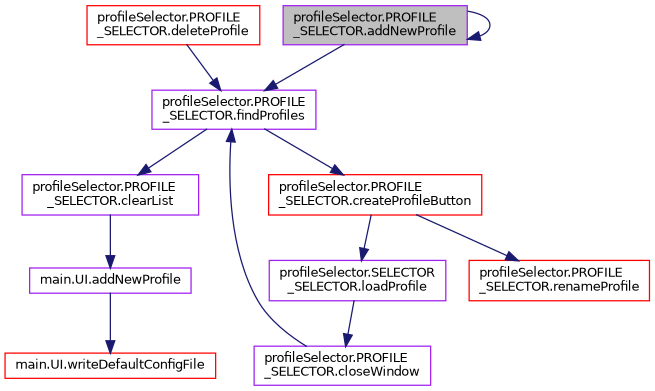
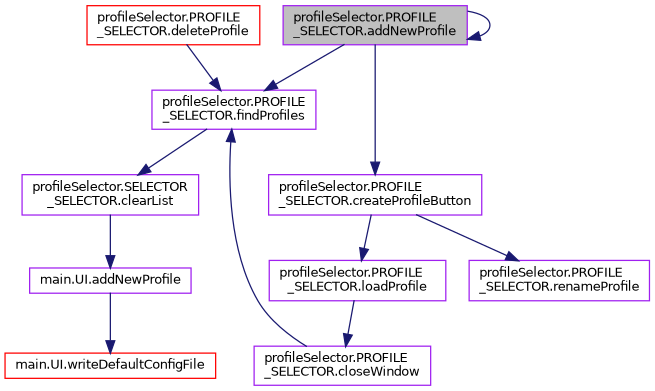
edge "profileSelector.PROFILE _SELECTOR.findProfiles" -> "profileSelector.PROFILE _SELECTOR.createProfileButton": now "profileSelector.PROFILE _SELECTOR.addNewProfile" -> "profileSelector.PROFILE _SELECTOR.createProfileButton"
node "profileSelector.PROFILE _SELECTOR.clearList": label "profileSelector.PROFILE _SELECTOR.clearList" -> "profileSelector.SELECTOR _SELECTOR.clearList"
node "profileSelector.PROFILE _SELECTOR.createProfileButton": color red -> purple
node "profileSelector.SELECTOR _SELECTOR.loadProfile": label "profileSelector.SELECTOR _SELECTOR.loadProfile" -> "profileSelector.PROFILE _SELECTOR.loadProfile"
node "profileSelector.PROFILE _SELECTOR.renameProfile": color red -> purple
